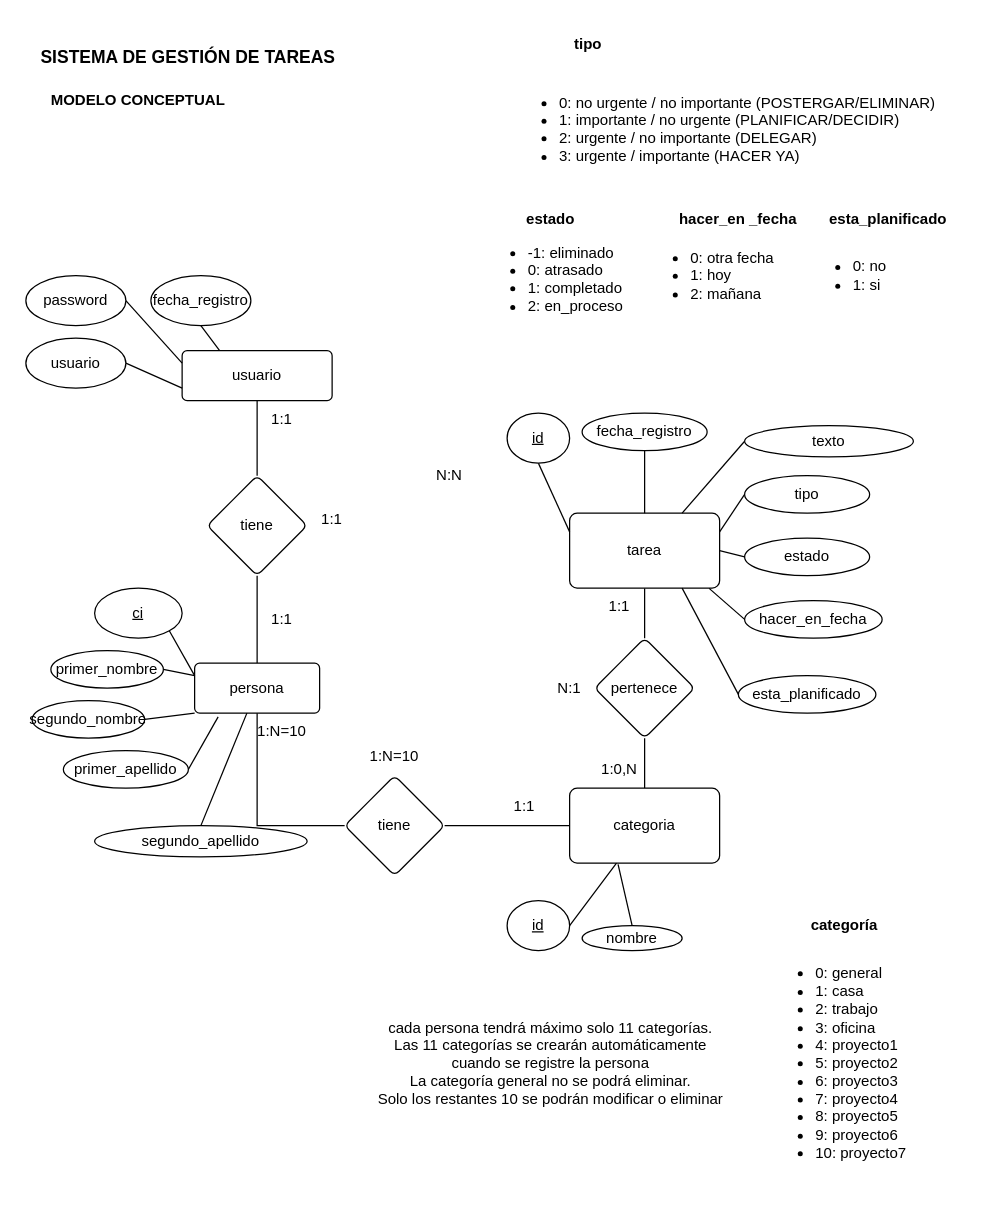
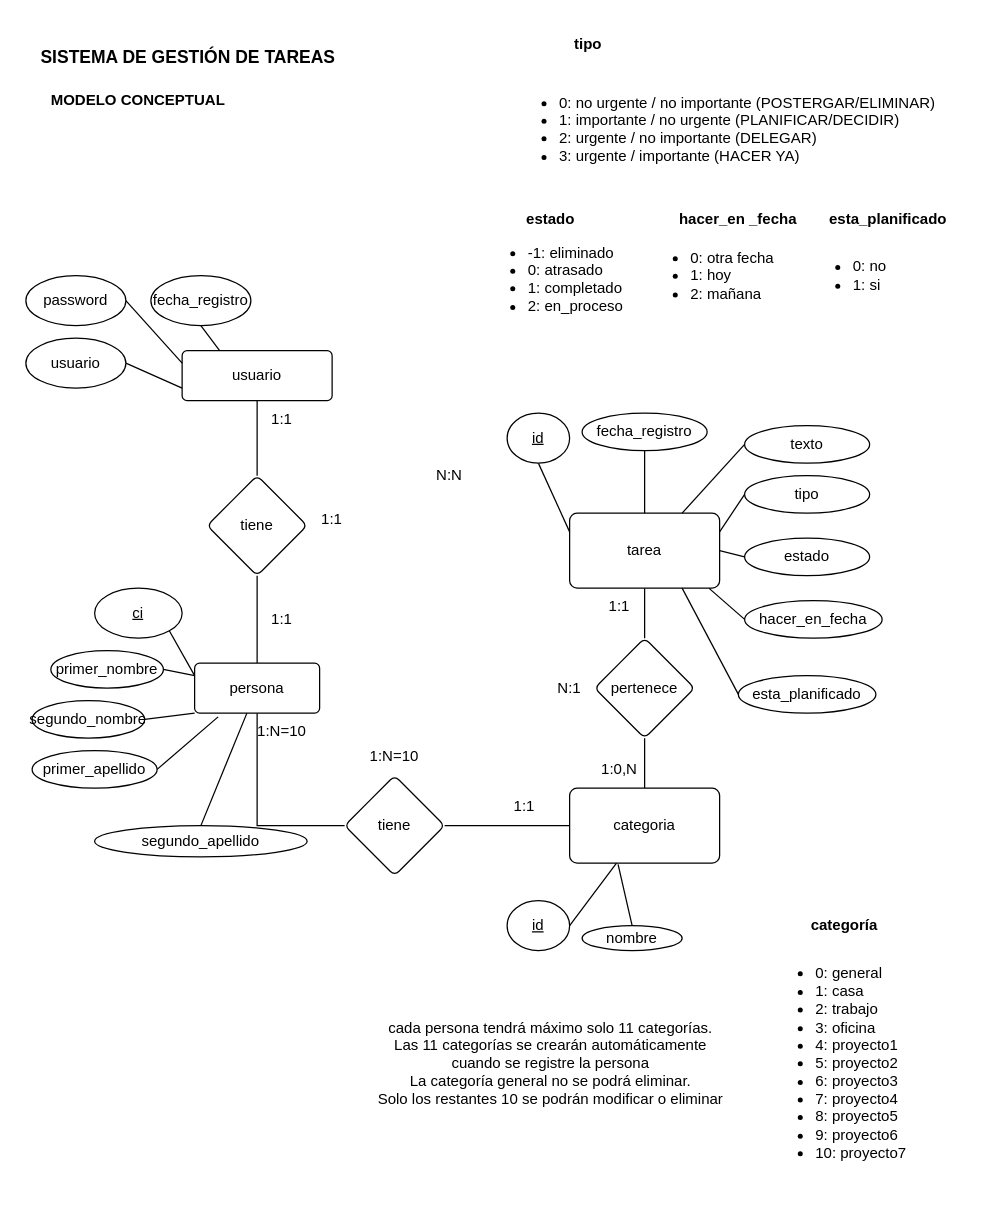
node "texto": size 169x31 -> 125x38
node "primer_apellido": moved (126, 769) -> (94, 769)
